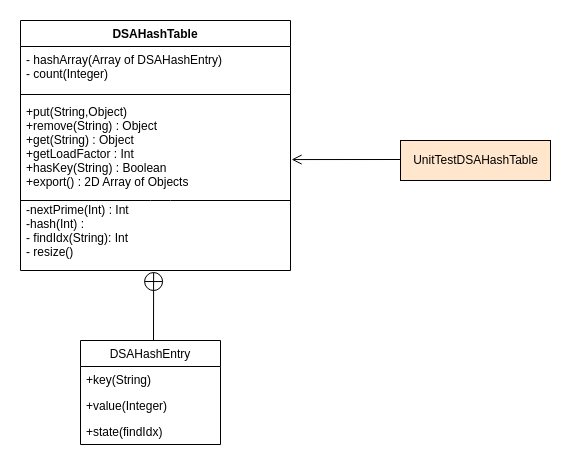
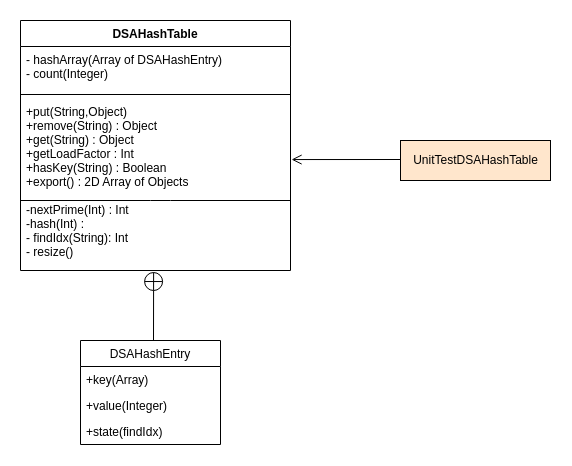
node "+key(String)": label "+key(String)" -> "+key(Array)"
